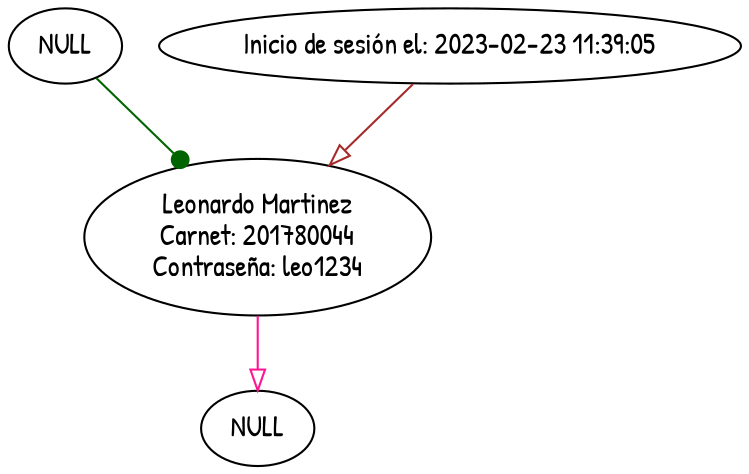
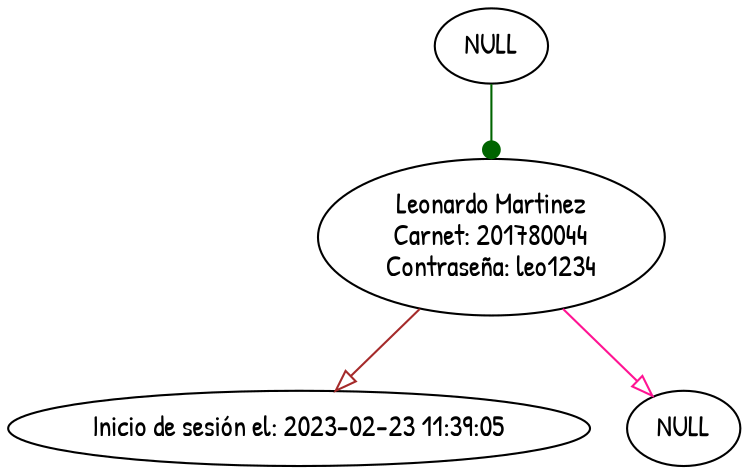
edge "Inicio de sesión el: 2023-02-23 11:39:05" -> "Leonardo Martinez Carnet: 201780044 Contraseña: leo1234": reversed
